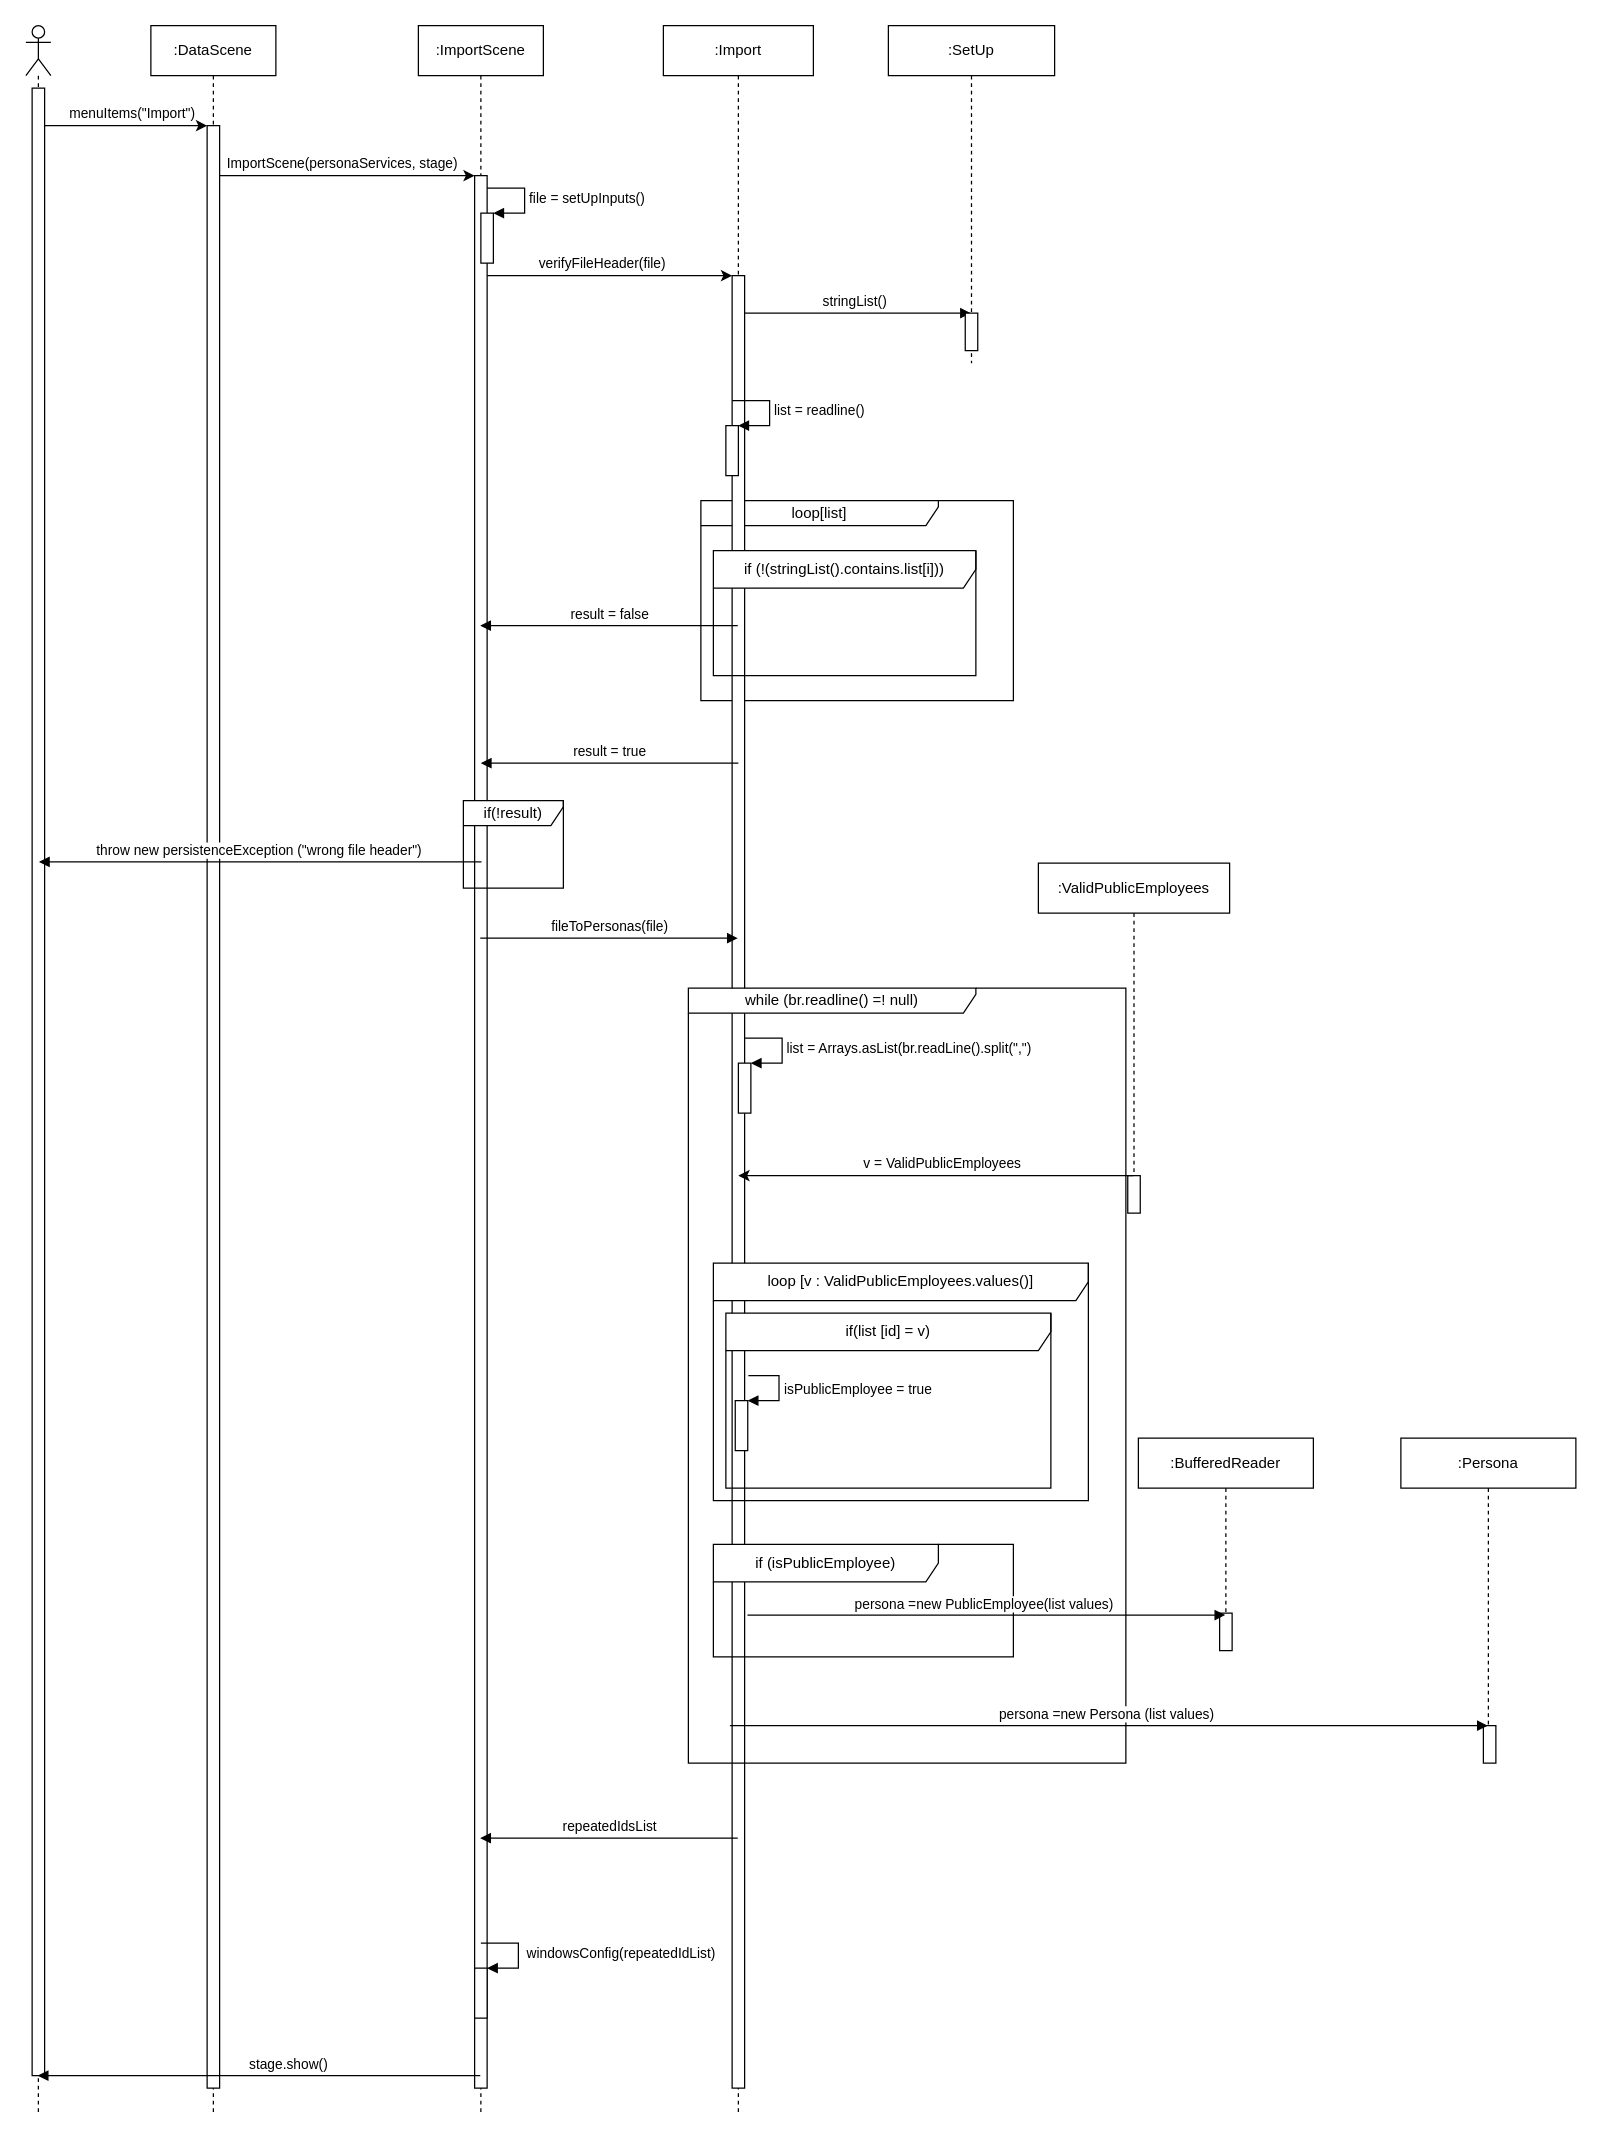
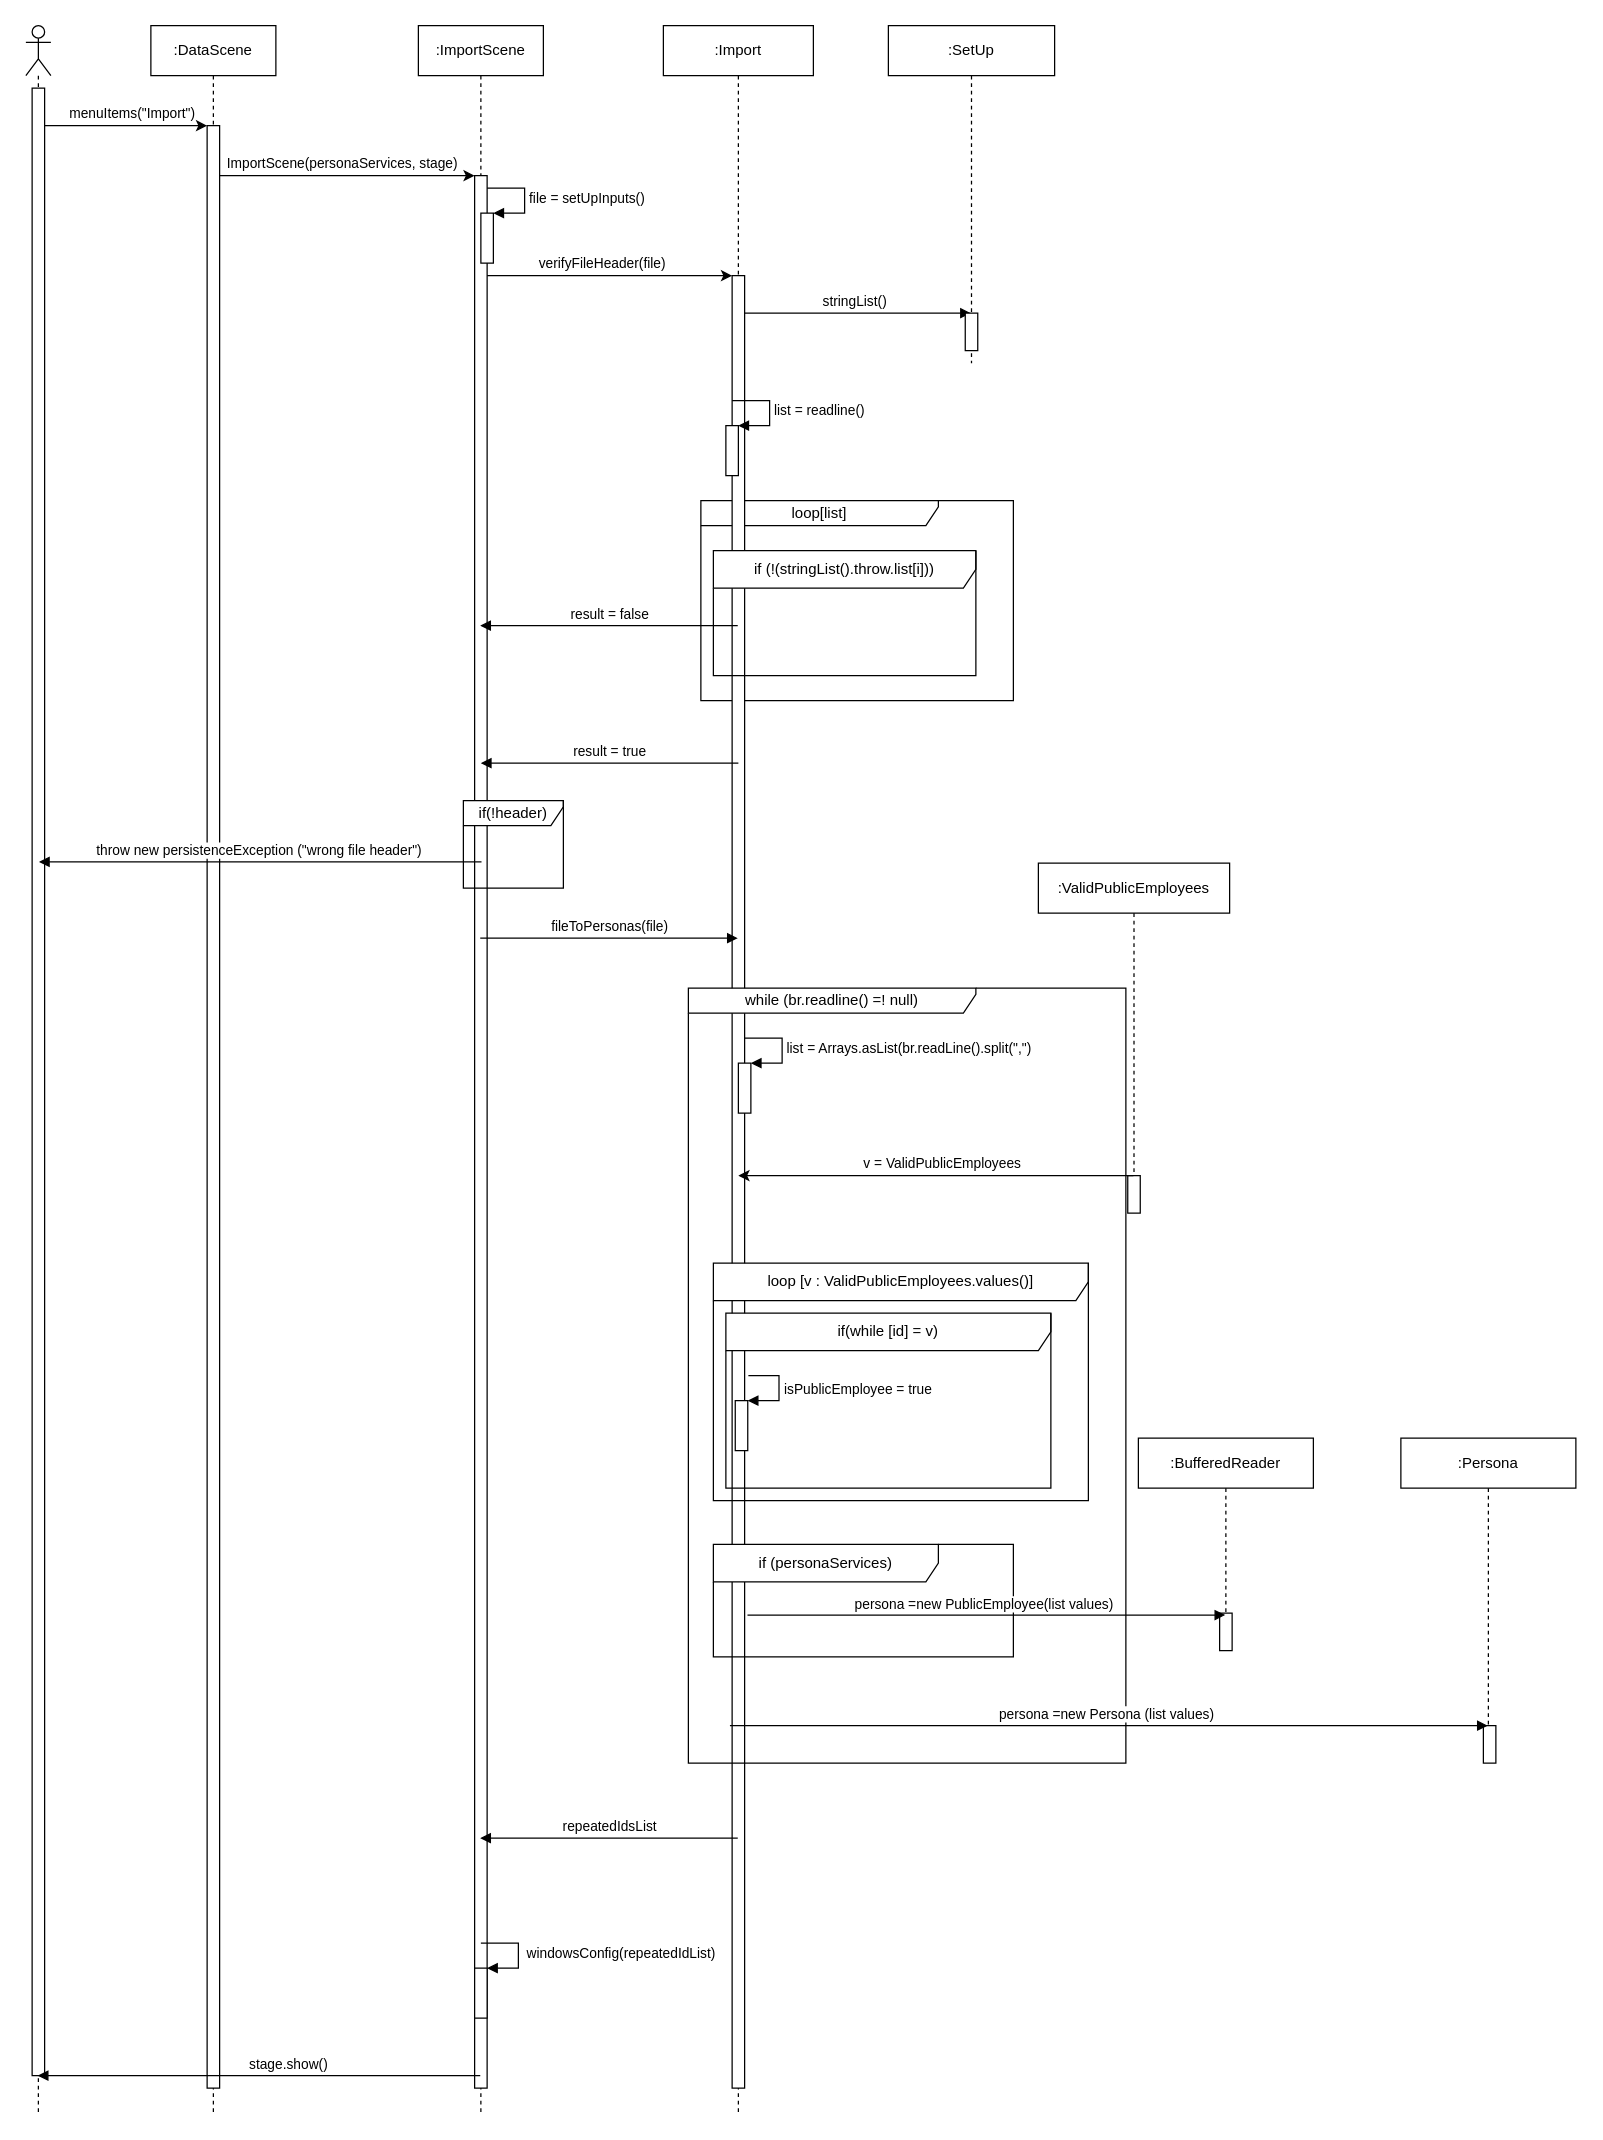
node "if (!(stringList().contains.list[i]))": label "if (!(stringList().contains.list[i]))" -> "if (!(stringList().throw.list[i]))"
node "if(!result)": label "if(!result)" -> "if(!header)"
node "if(list [id] = v)": label "if(list [id] = v)" -> "if(while [id] = v)"
node "if (isPublicEmployee)": label "if (isPublicEmployee)" -> "if (personaServices)"
